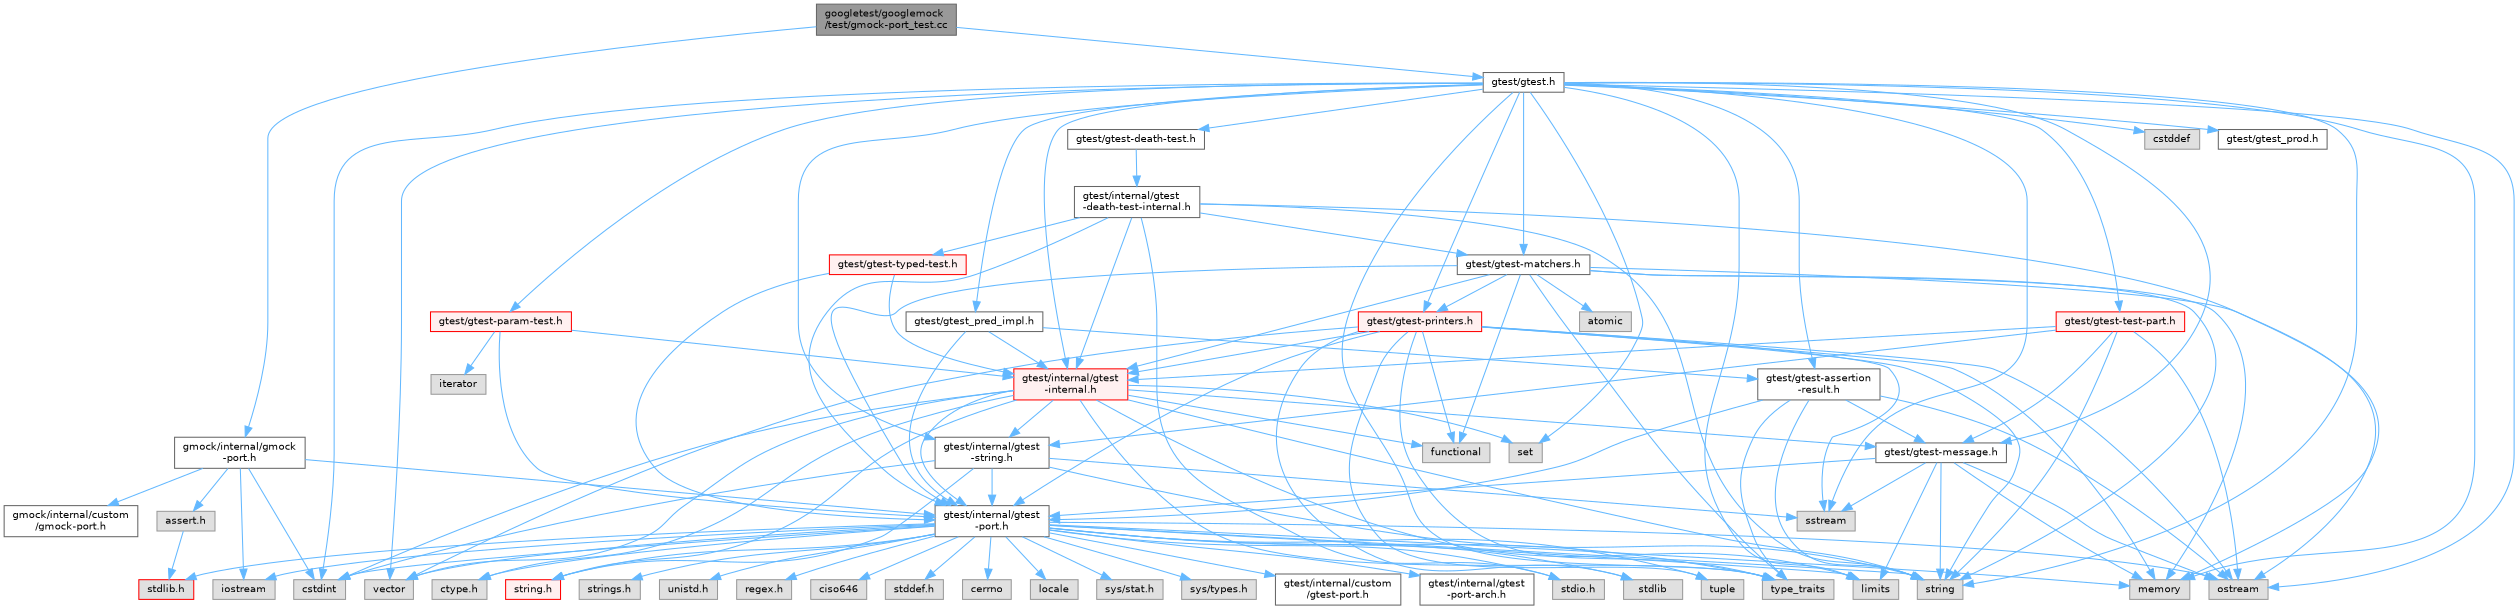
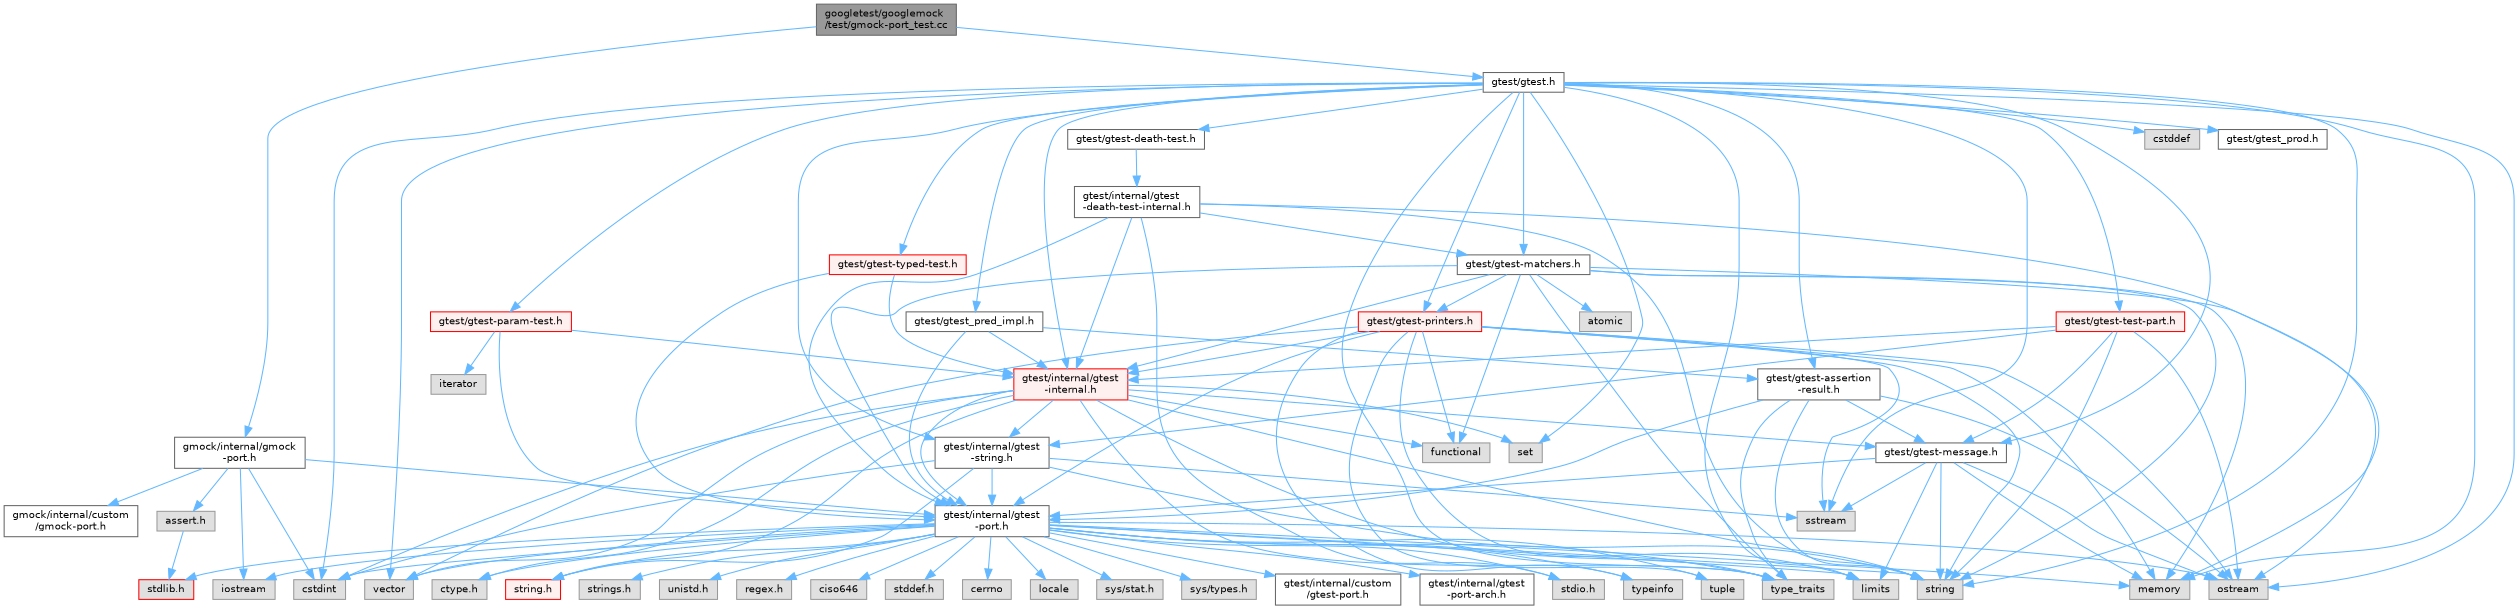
edge "gtest/internal/gtest -death-test-internal.h" -> "gtest/gtest-typed-test.h": now "gtest/gtest.h" -> "gtest/gtest-typed-test.h"
node "stdlib": label "stdlib" -> "typeinfo"
